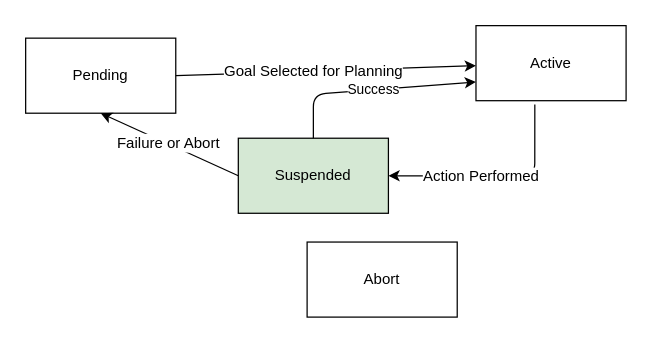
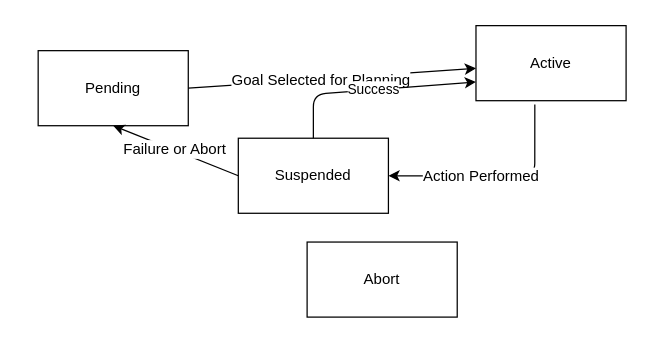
node "Pending": moved (101, 76) -> (113, 88)
node "Suspended": fillcolor #d5e8d4 -> #ffffff
